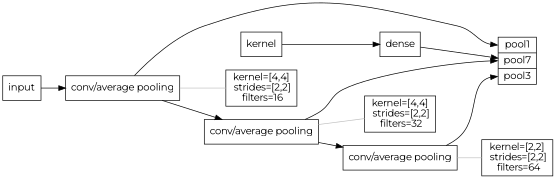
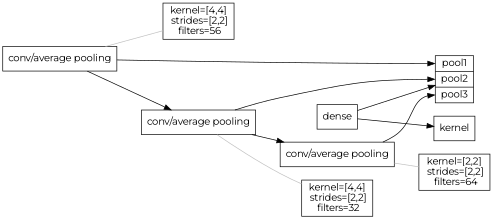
edge "kernel" -> "dense": reversed
node "pool1": text "pool7" -> "pool2"
node "input": removed
node "kernel=[4,4] strides=[2,2] filters=16": label "kernel=[4,4] strides=[2,2] filters=16" -> "kernel=[4,4] strides=[2,2] filters=56"
